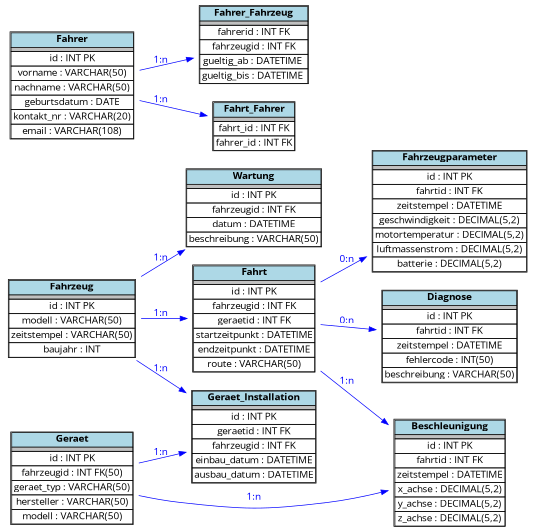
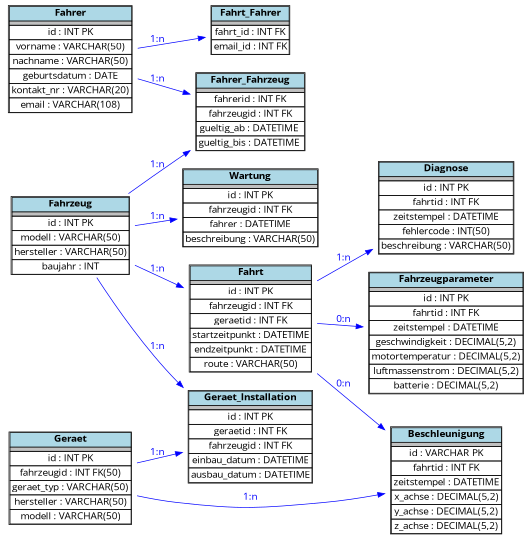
node "Fahrt_Fahrer": text "fahrer_id : INT FK" -> "email_id : INT FK"
edge "Fahrzeug" -> "Fahrer_Fahrzeug": added, label "1:n"
node "Wartung": text "datum : DATETIME" -> "fahrer : DATETIME"
edge "Fahrt" -> "Diagnose": label "0:n" -> "1:n"
node "Fahrzeug": text "zeitstempel : VARCHAR(50)" -> "hersteller : VARCHAR(50)"
edge "Fahrt" -> "Beschleunigung": label "1:n" -> "0:n"
node "Beschleunigung": text "id : INT PK" -> "id : VARCHAR PK"
